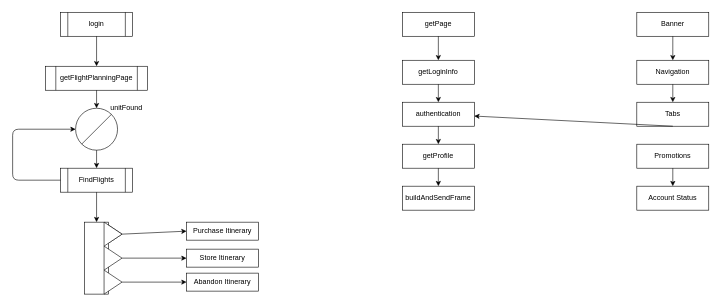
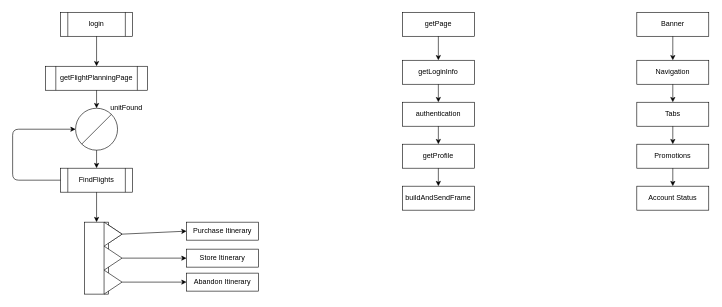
edge "Tabs" -> "authentication": now "Tabs" -> "Promotions"
